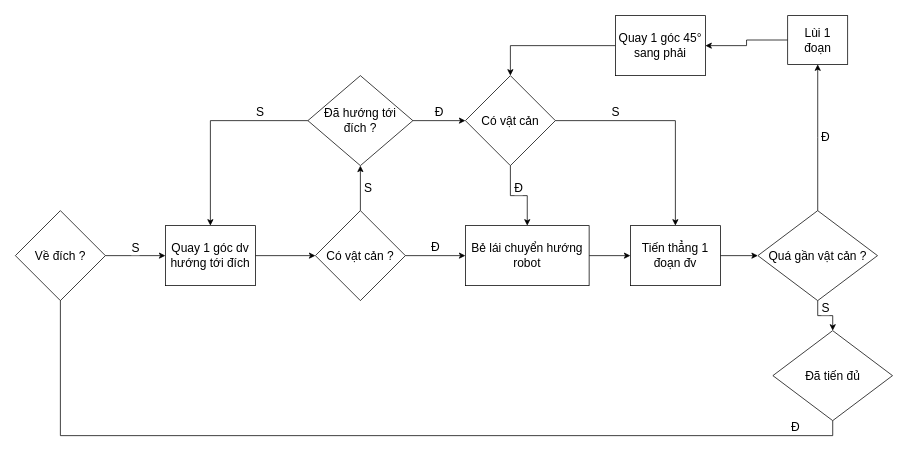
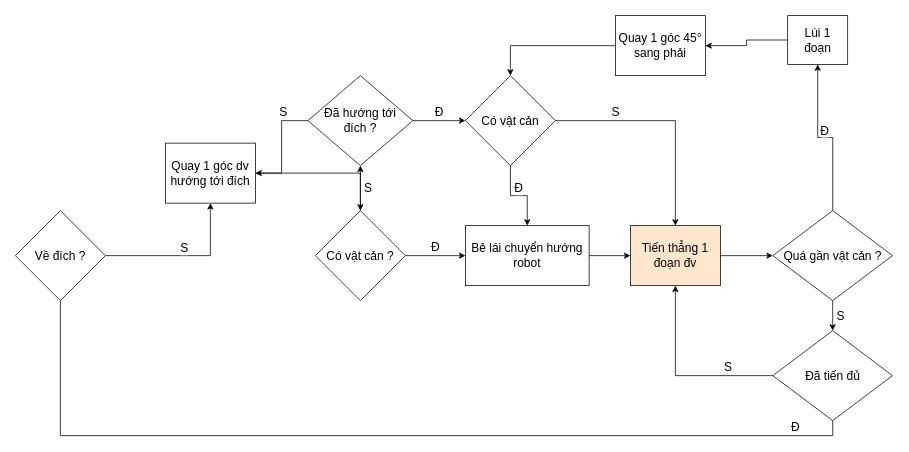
node "Quay 1 góc dv hướng tới đích": moved (210, 255) -> (210, 173)
node "Tiến thẳng 1 đoạn đv": fillcolor #ffffff -> #ffe6cc
node "Quá gần vật cản ?": moved (818, 255) -> (833, 255)
edge "Đã tiến đủ" -> "Tiến thẳng 1 đoạn đv": added, label "S"
